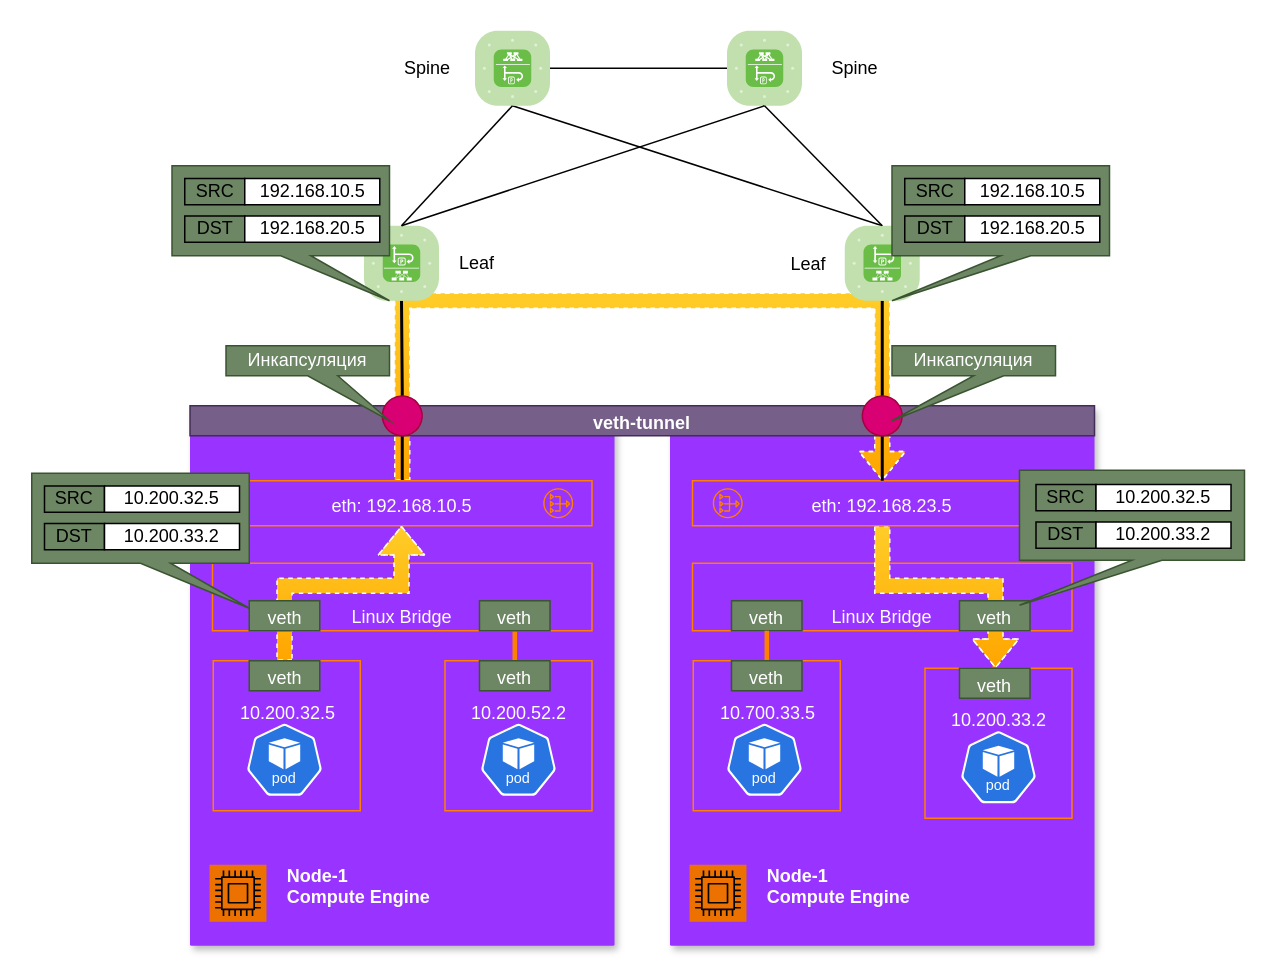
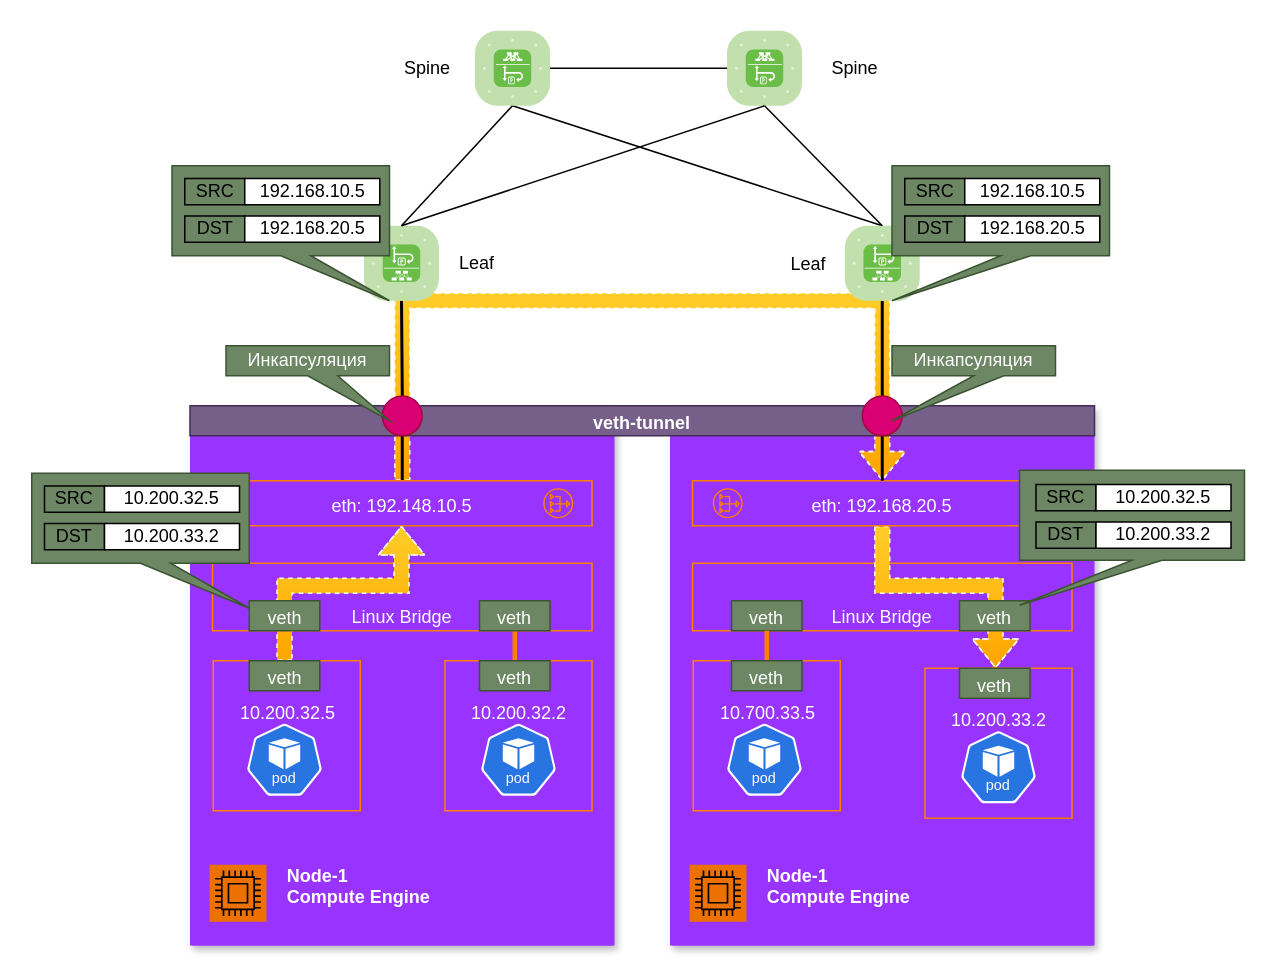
node "eth: 192.168.10.5": label "eth: 192.168.10.5" -> "eth: 192.148.10.5"
node "eth: 192.168.23.5": label "eth: 192.168.23.5" -> "eth: 192.168.20.5"
node "10.200.52.2": label "10.200.52.2" -> "10.200.32.2"
